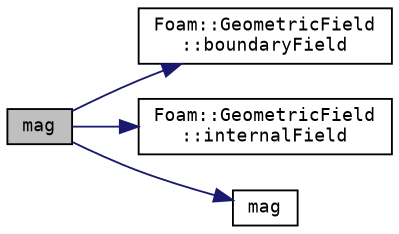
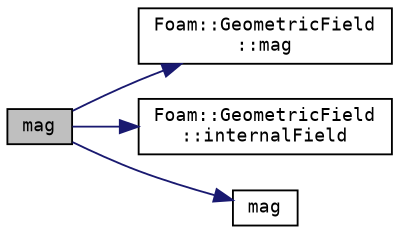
node "Foam::GeometricField ::boundaryField": label "Foam::GeometricField ::boundaryField" -> "Foam::GeometricField ::mag"
